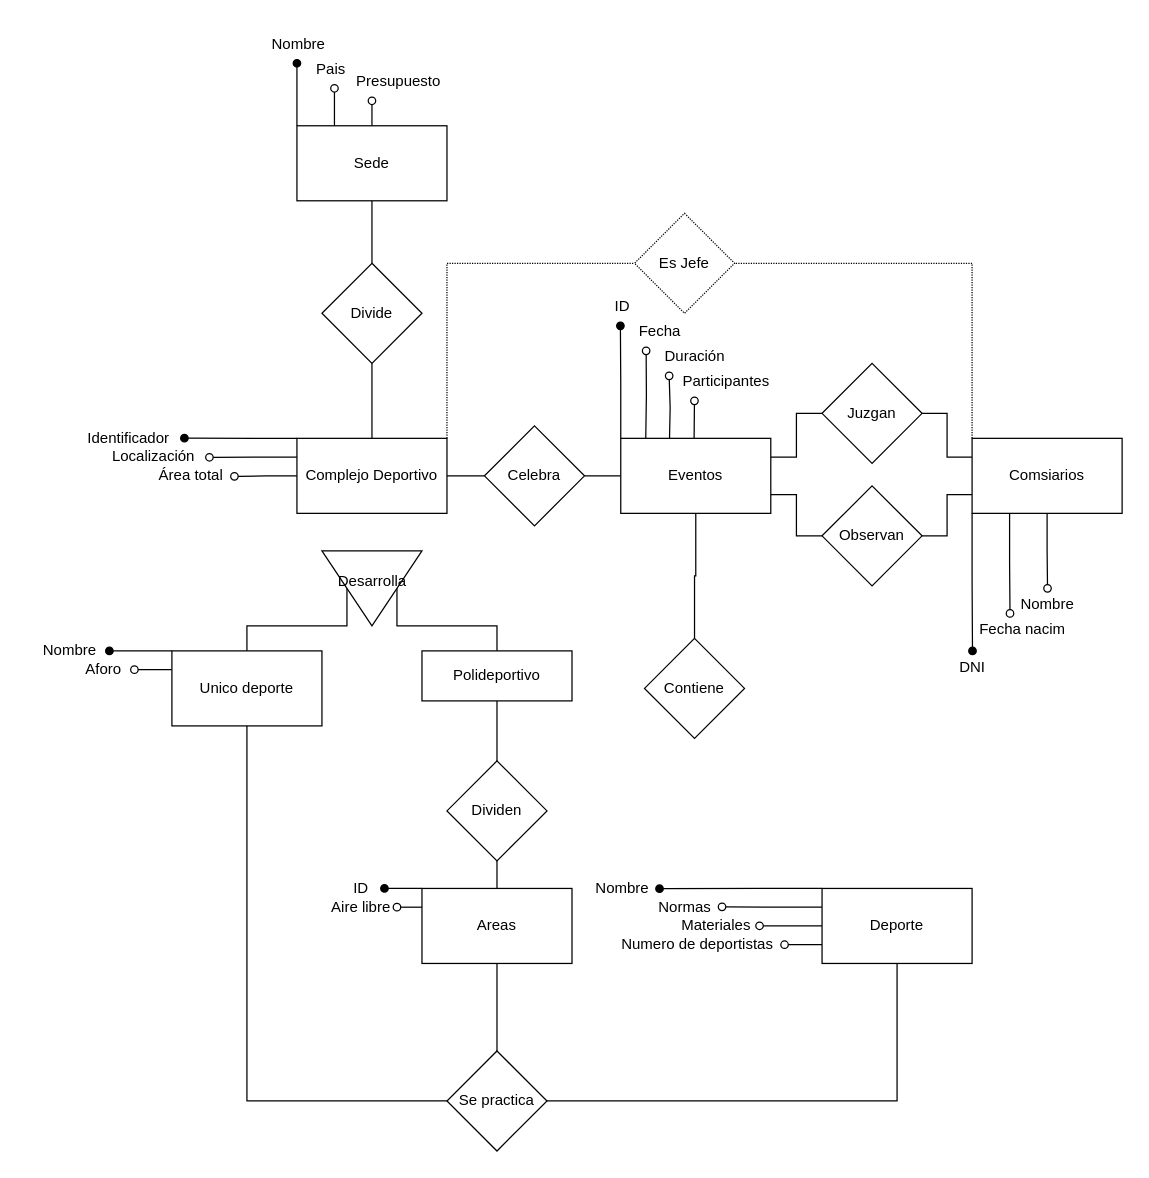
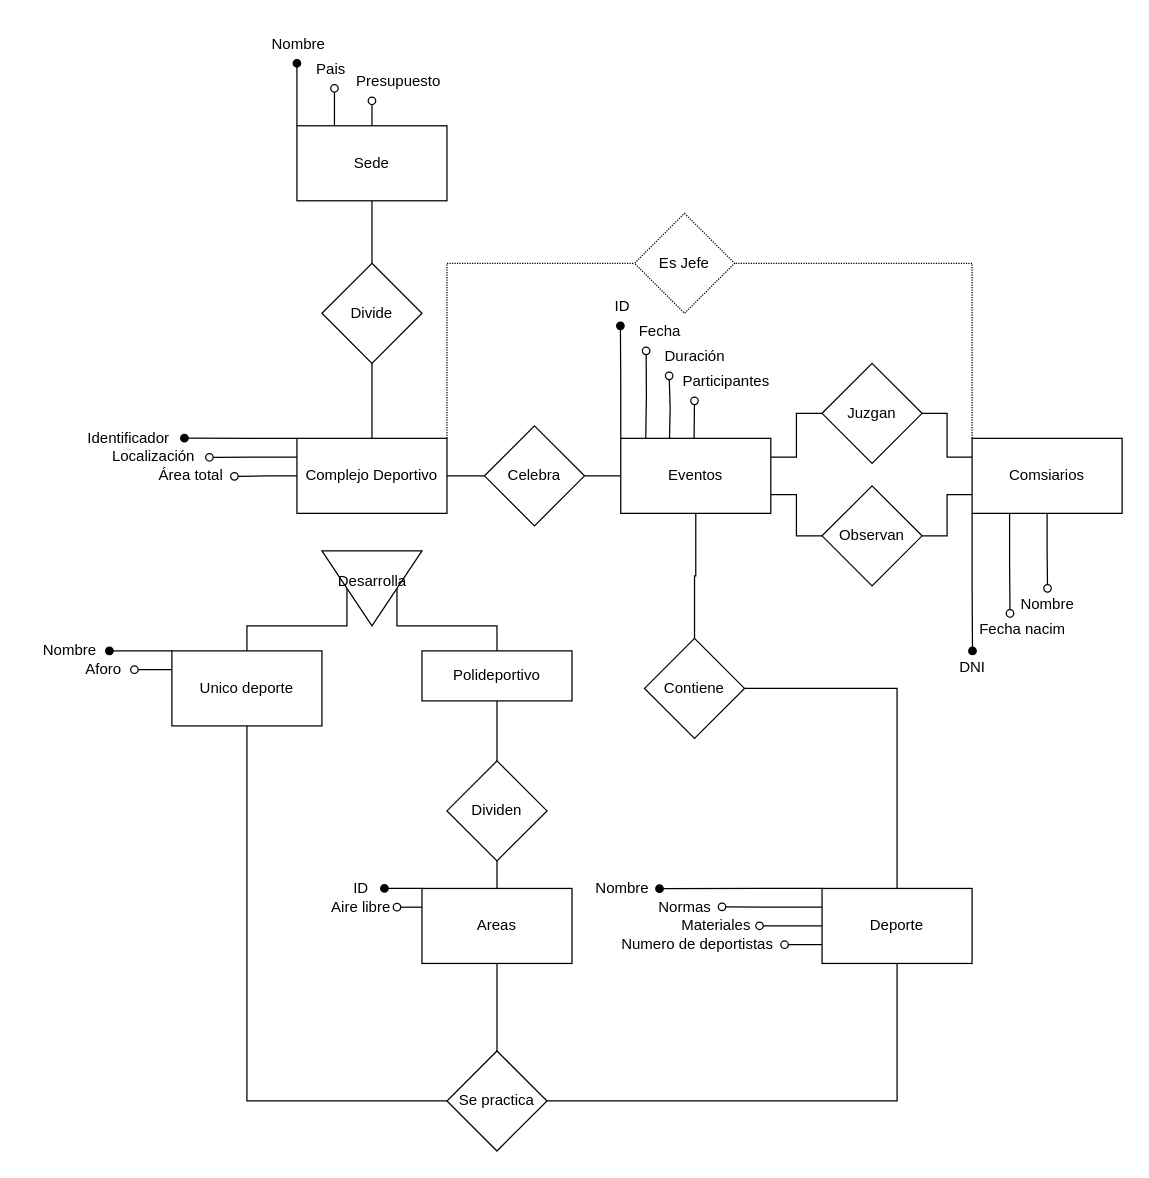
edge "Contiene" -- "Deporte": added
